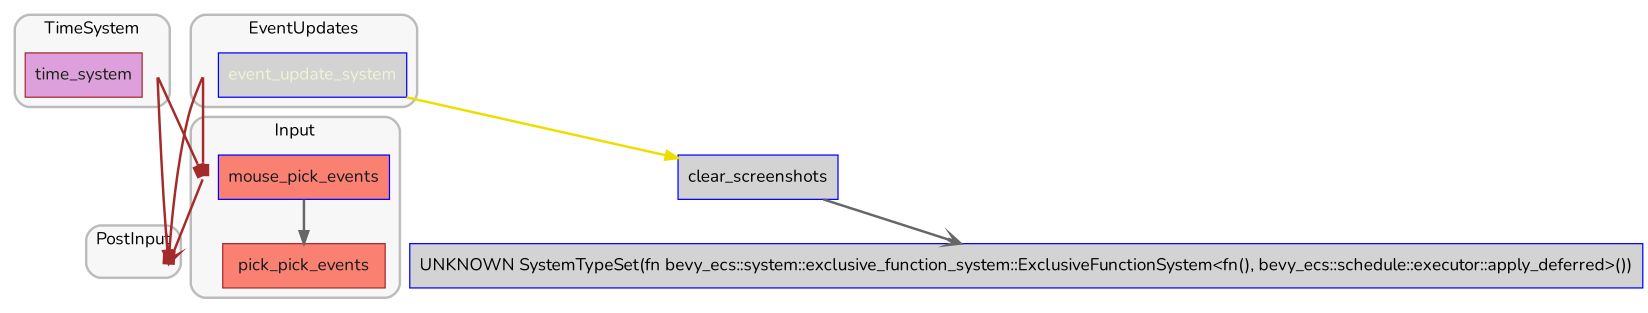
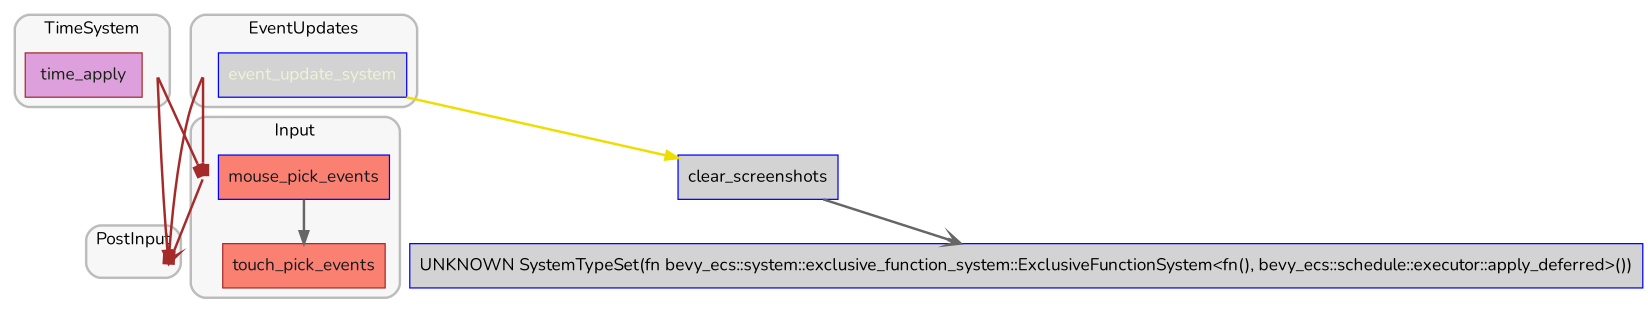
node "time_system": label "time_system" -> "time_apply"
node "pick_pick_events": label "pick_pick_events" -> "touch_pick_events"
